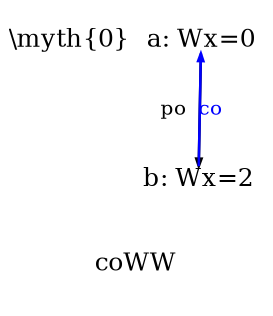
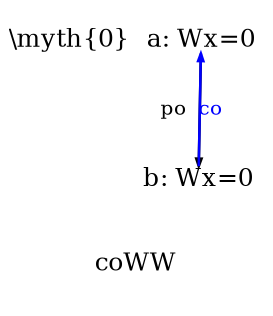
node "b: Wx=2": label "b: Wx=2" -> "b: Wx=0"
